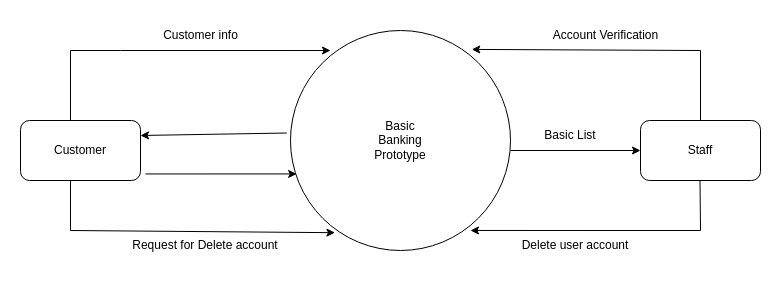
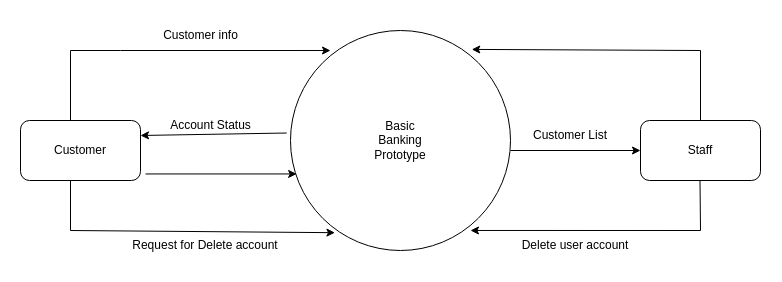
node "Account Verification": removed
node "Account Status": added
node "Basic List": label "Basic List" -> "Customer List"
